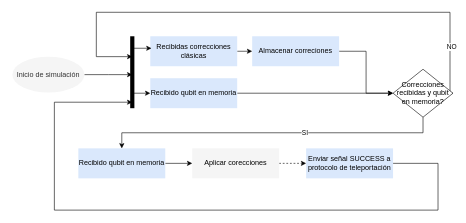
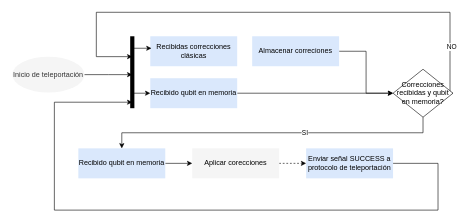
edge "Recibidas correcciones clásicas" -> "Almacenar correciones": removed
node "Inicio de simulación": label "Inicio de simulación" -> "Inicio de teleportación"
